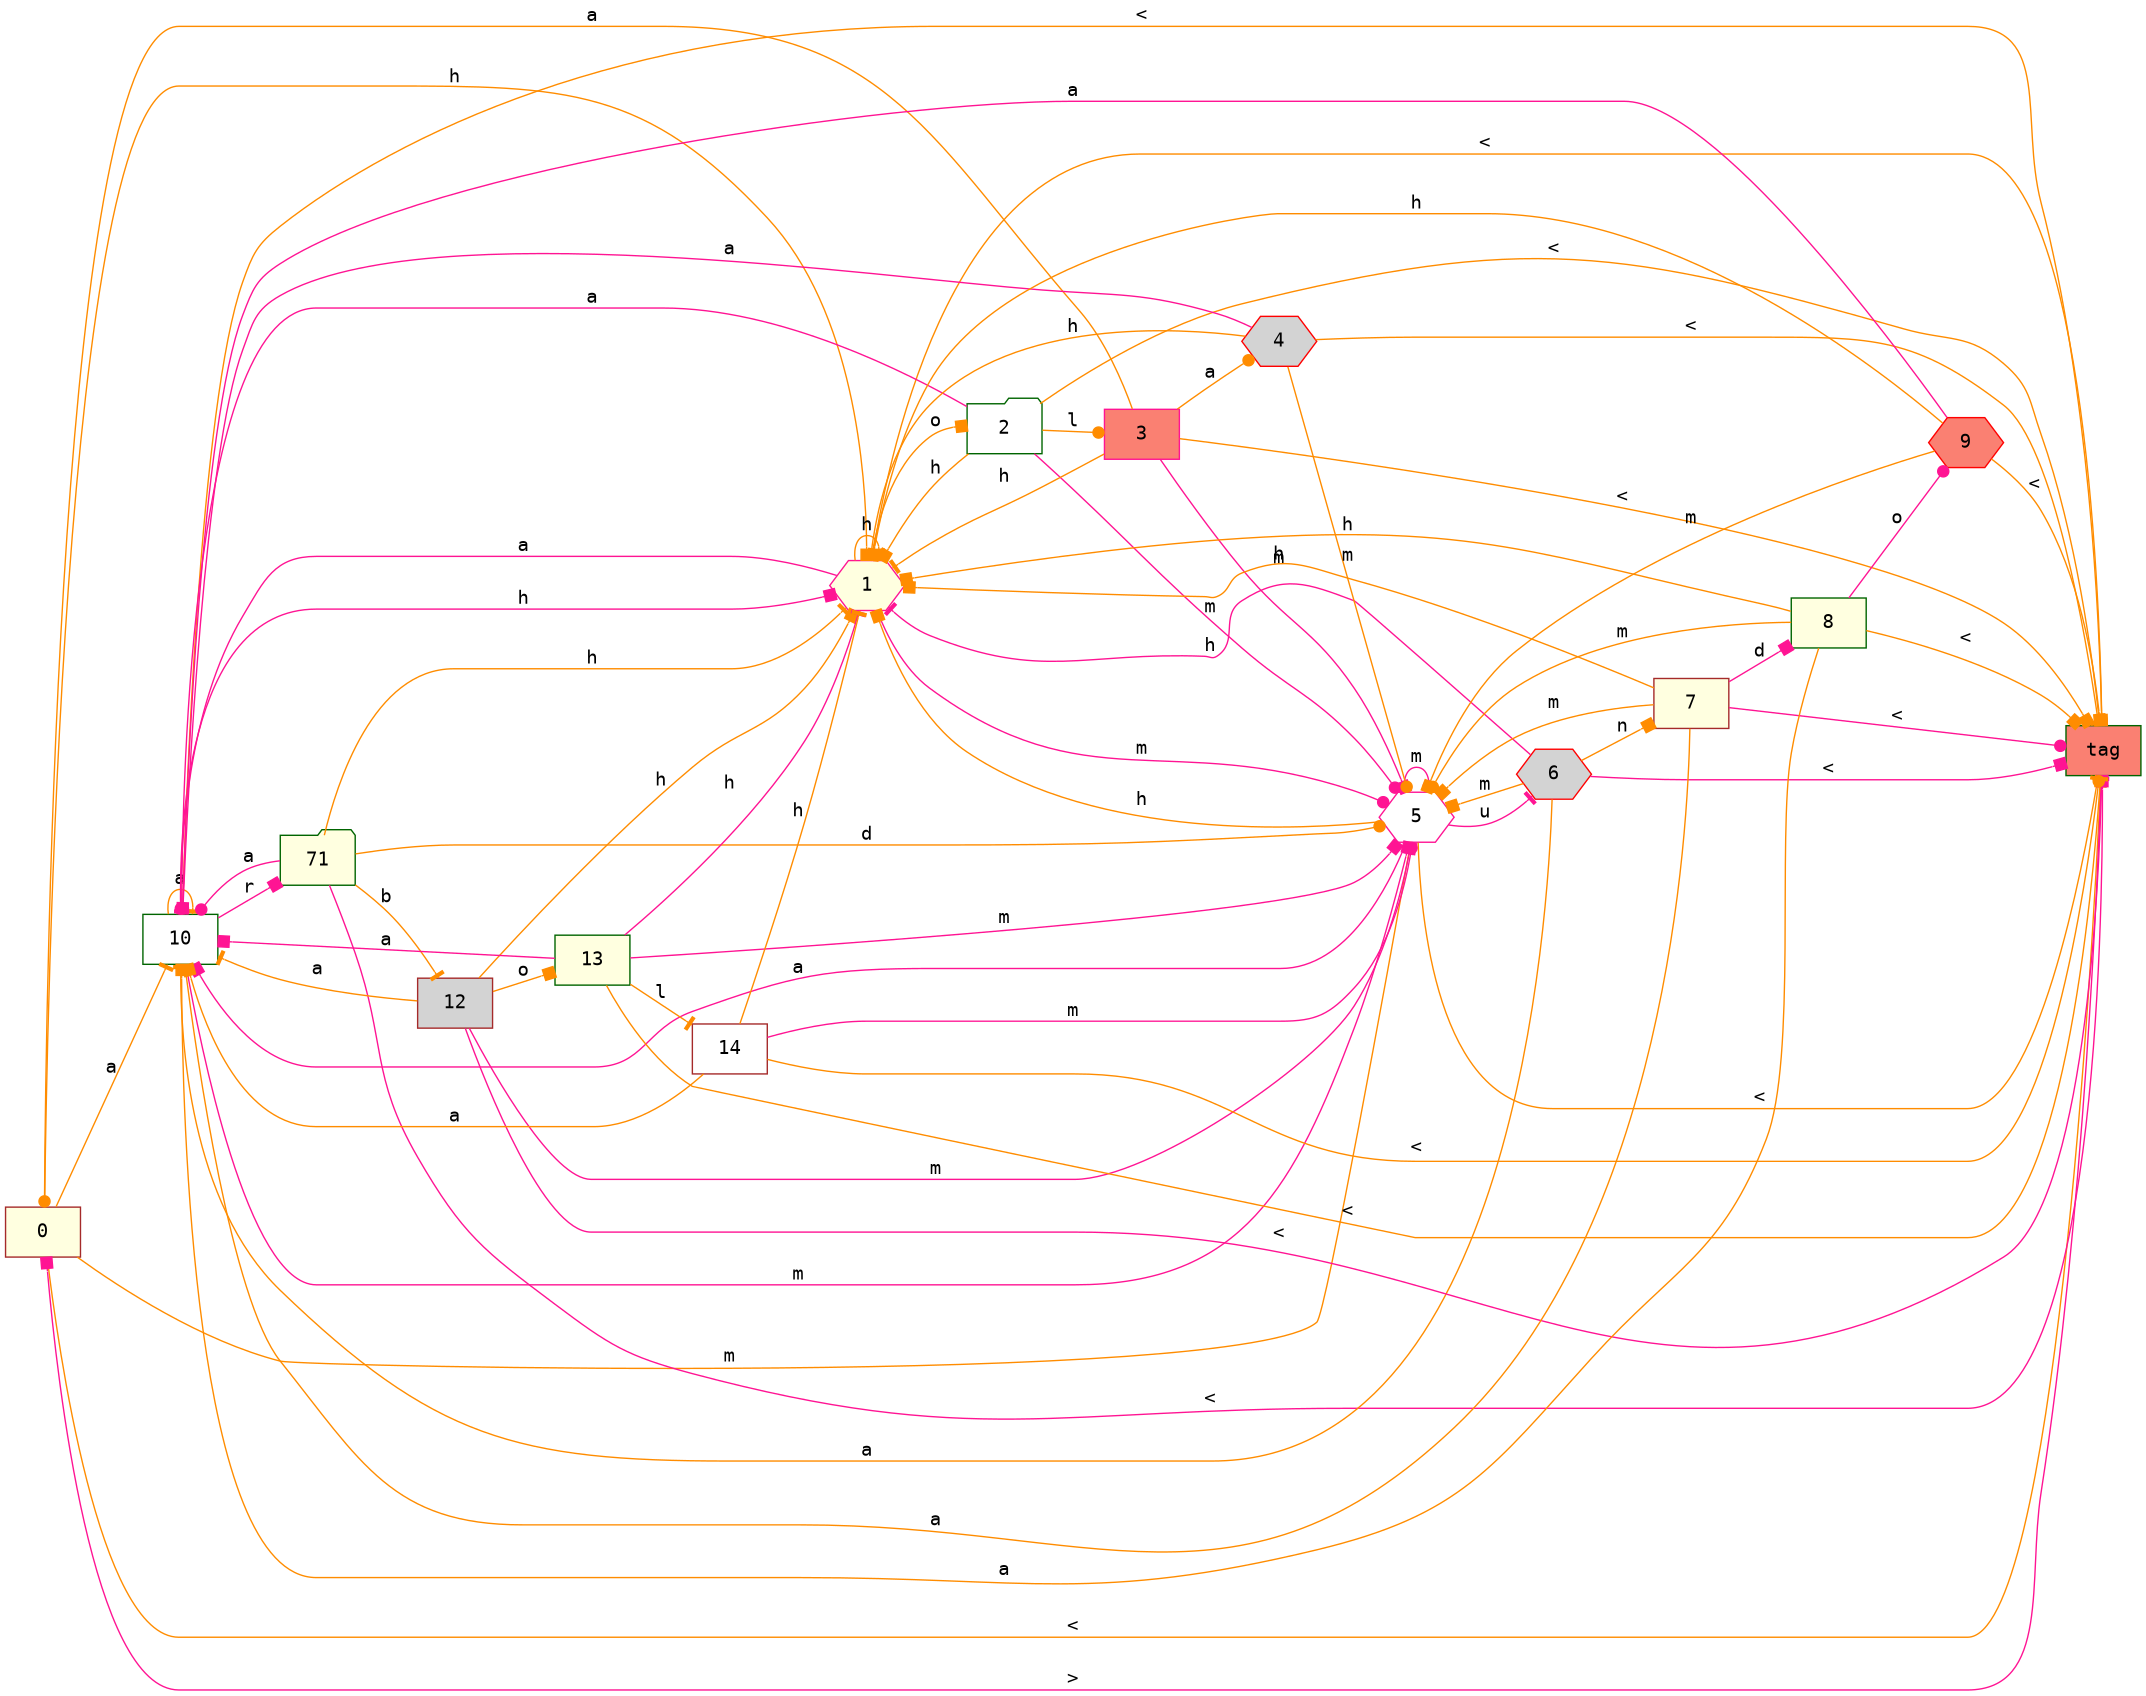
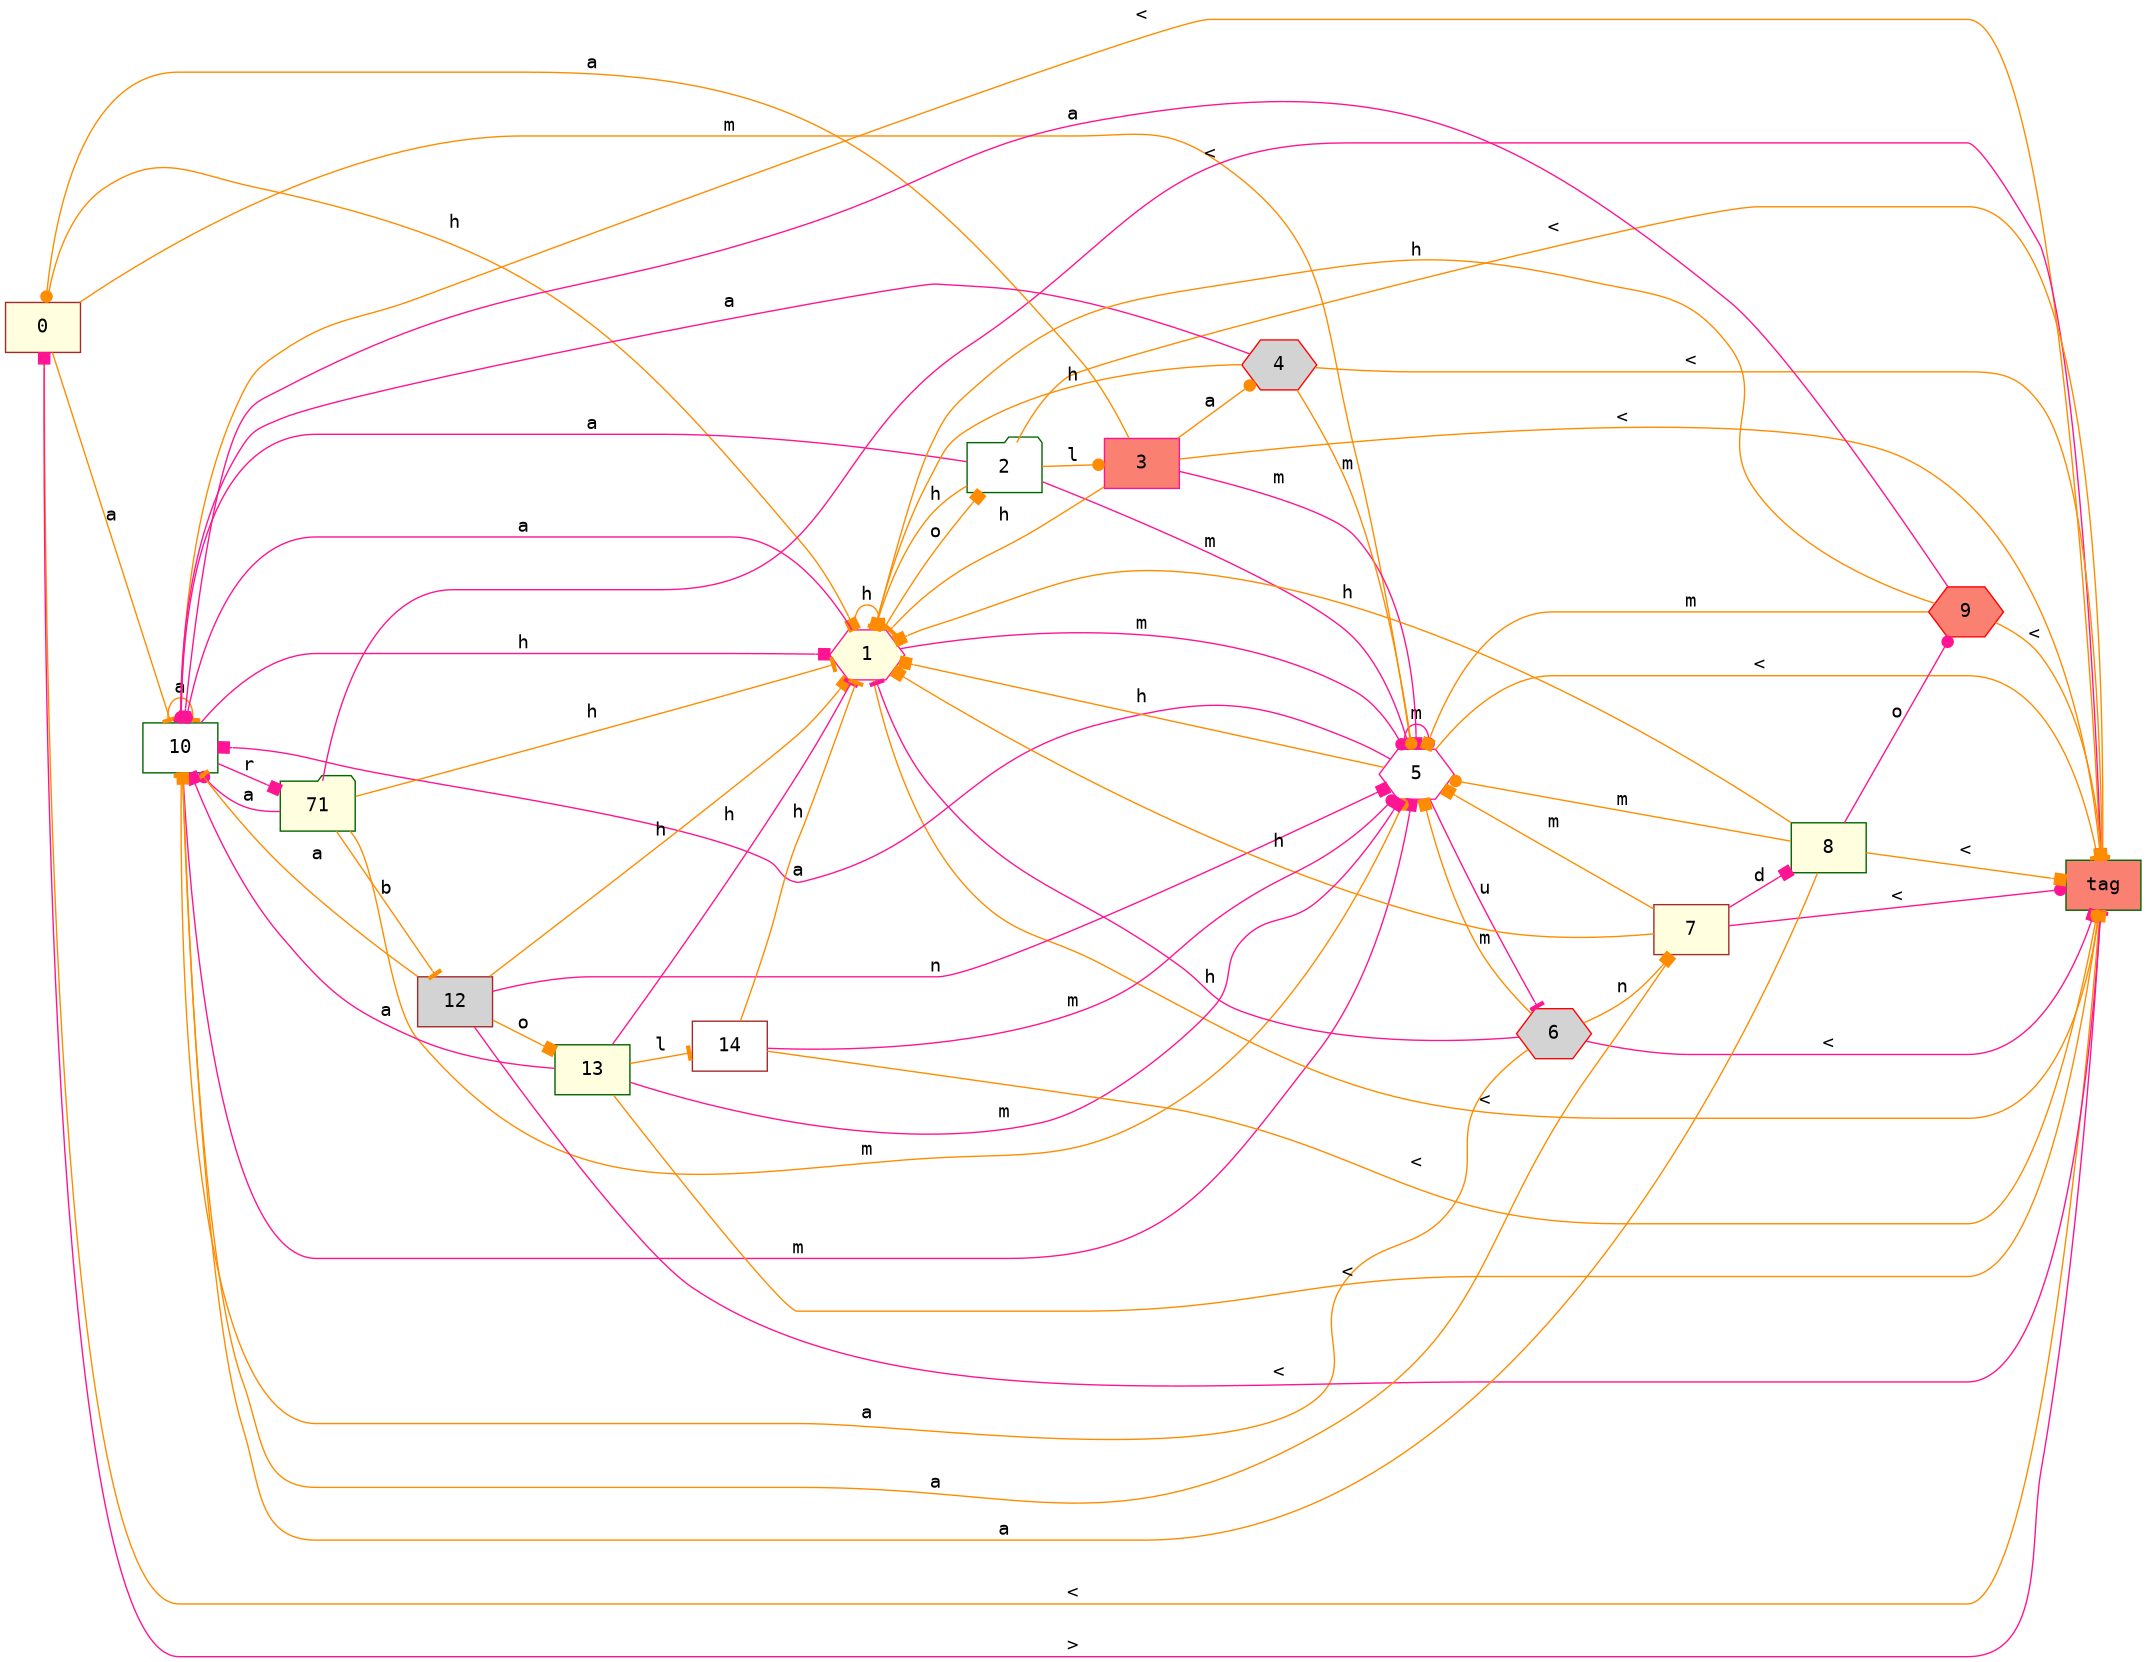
edge "71" -> "5": label "d" -> "m"
edge "14" -> "10": removed, label "a"
edge "12" -> "5": label "m" -> "n"
